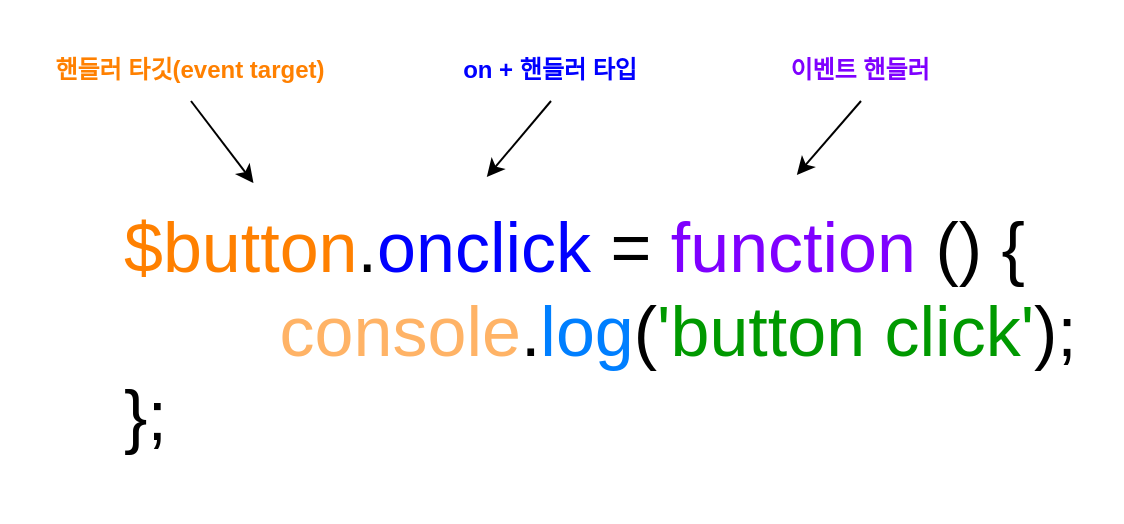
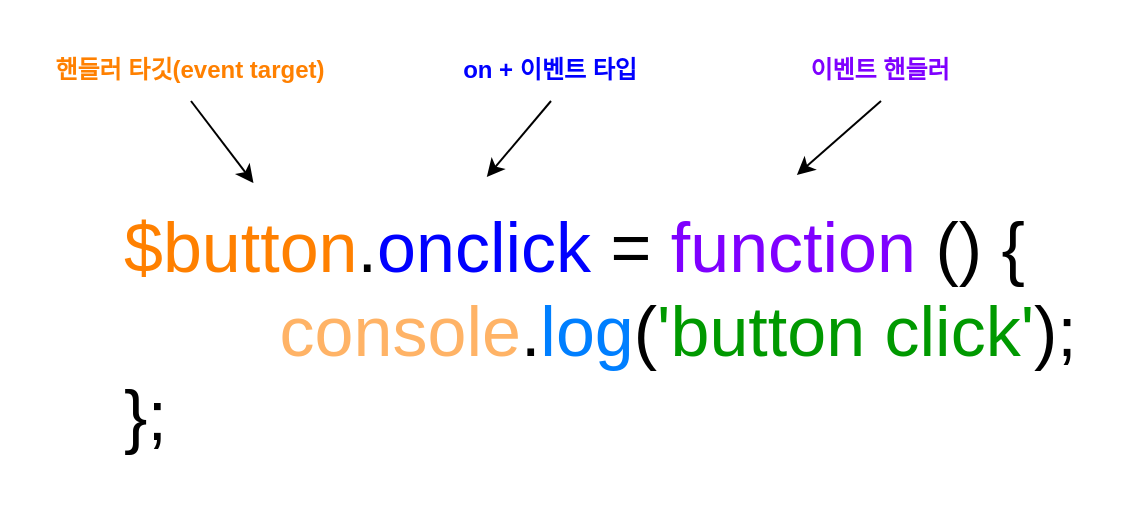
node "on + 핸들러 타입": label "on + 핸들러 타입" -> "on + 이벤트 타입"
node "이벤트 핸들러": moved (861, 71) -> (881, 71)
